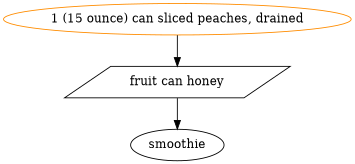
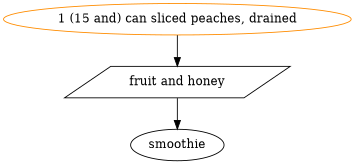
node "1 (15 ounce) can sliced peaches, drained": label "1 (15 ounce) can sliced peaches, drained" -> "1 (15 and) can sliced peaches, drained"
node "fruit can honey": label "fruit can honey" -> "fruit and honey"
